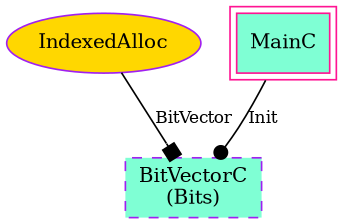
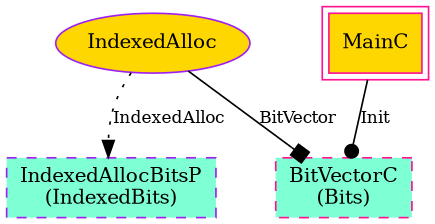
node "MainC": fillcolor aquamarine -> gold
node "IndexedAllocBitsP (IndexedBits)": added
node "BitVectorC (Bits)": color purple -> deeppink
